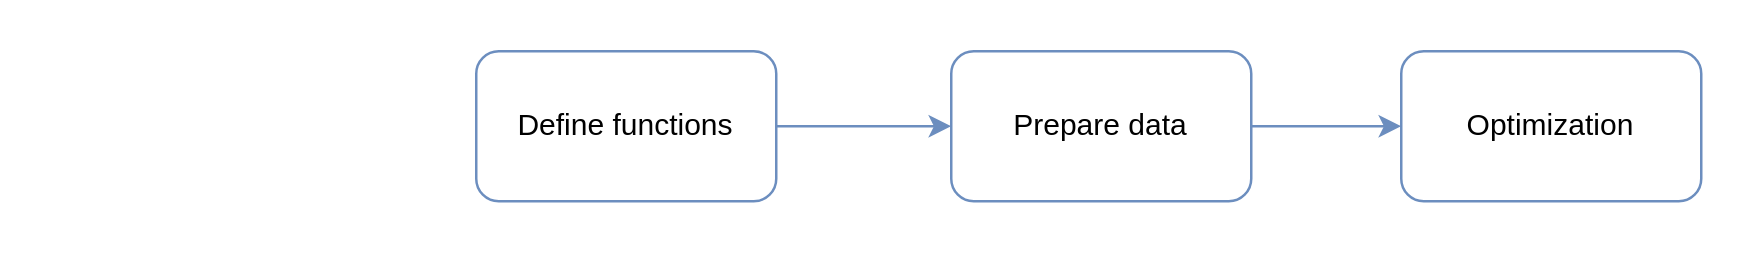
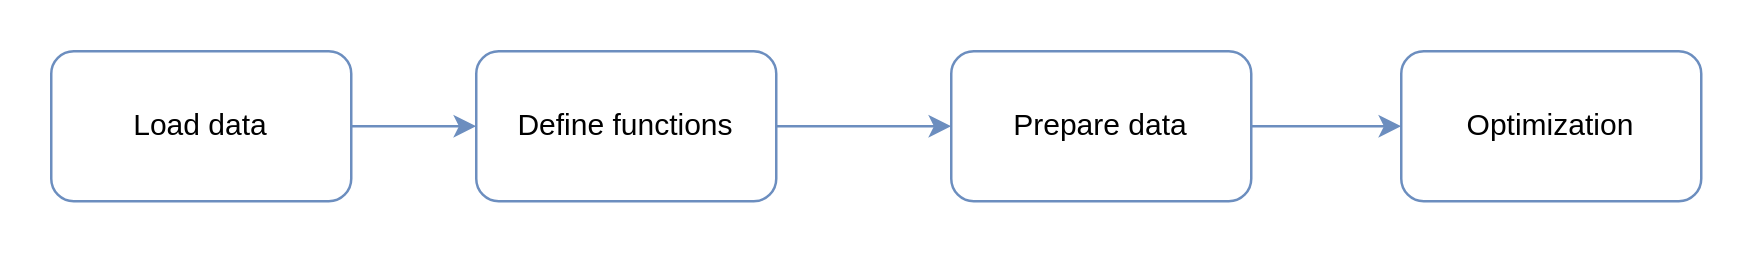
node "Load data": added
edge "Load data" -> "Define functions": added
